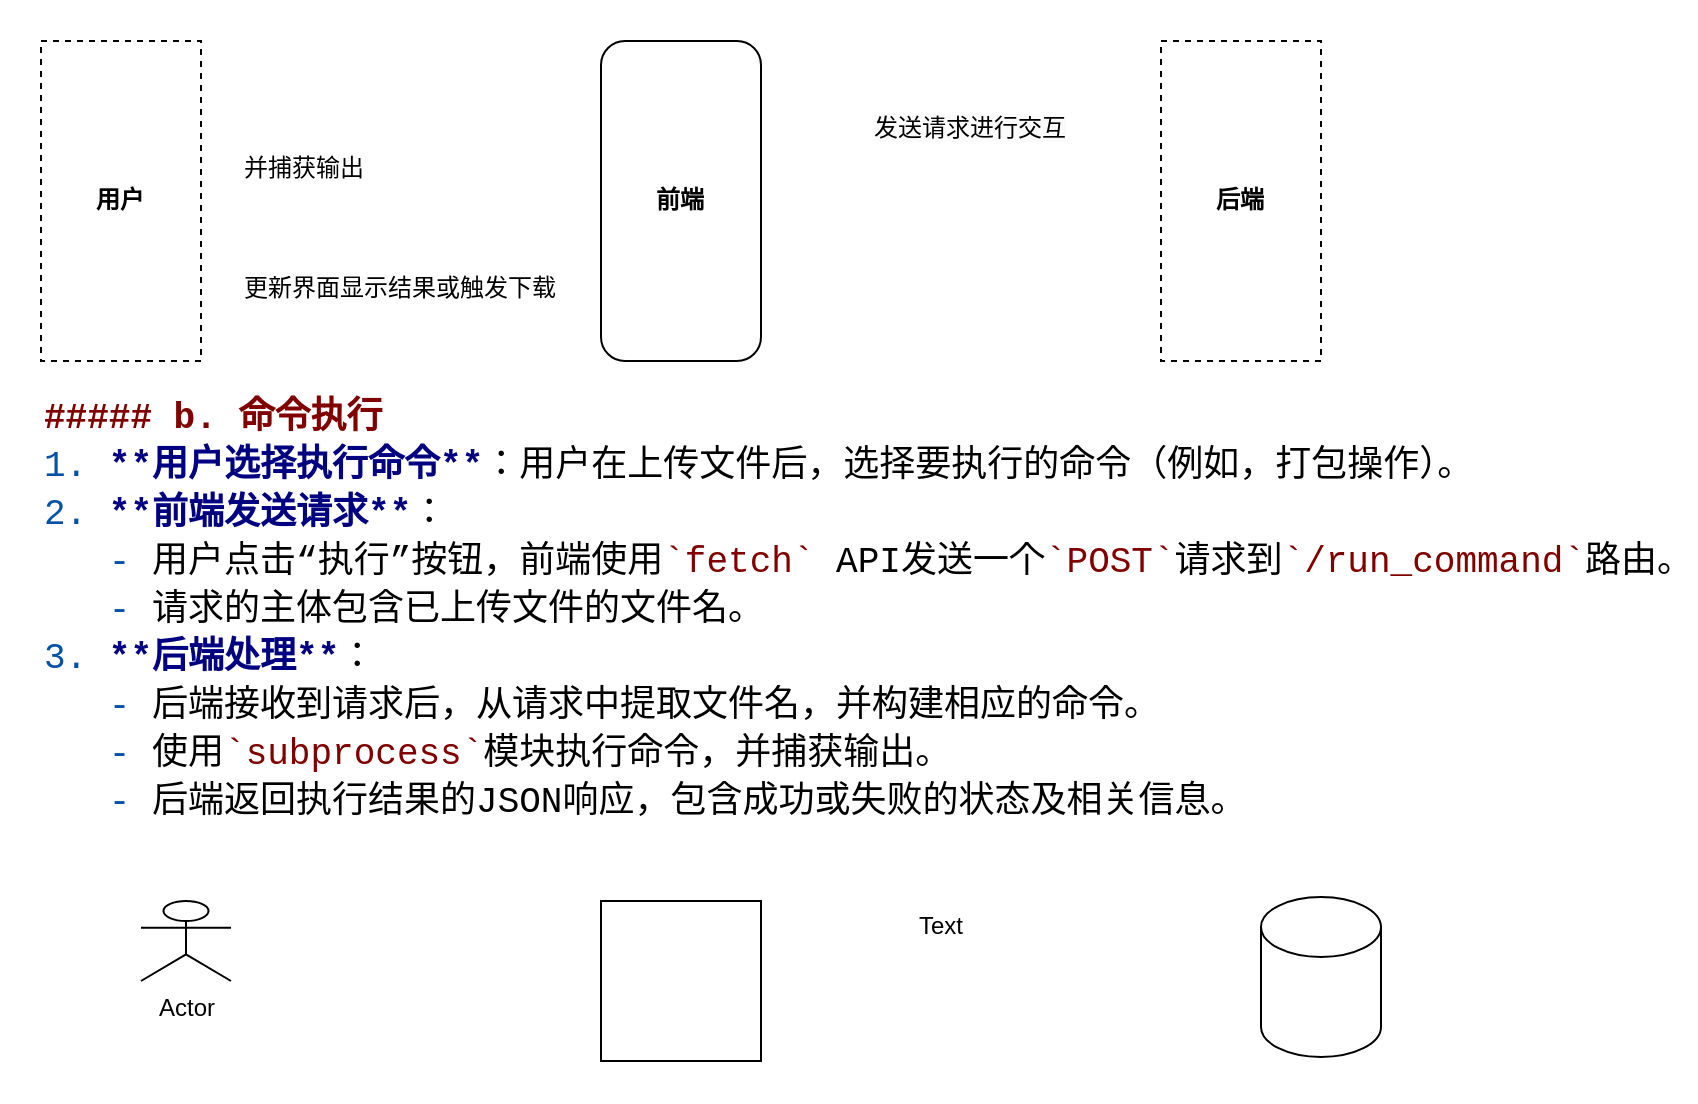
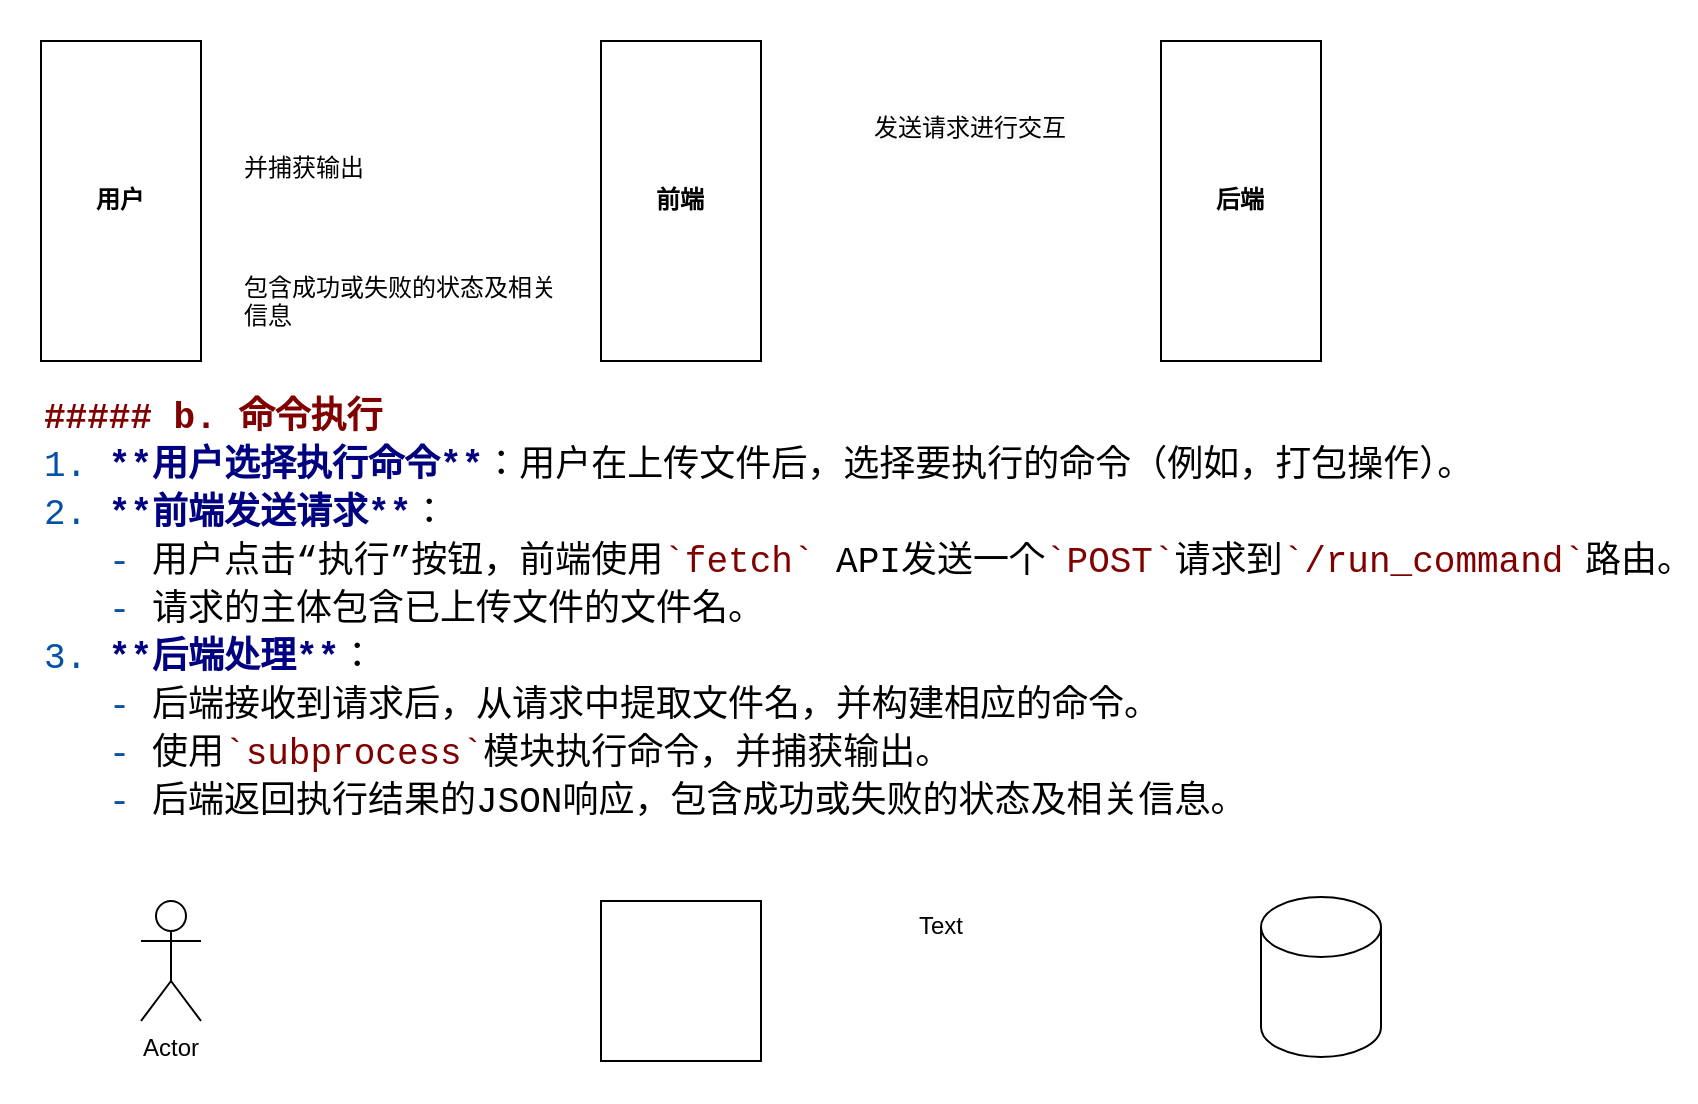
node "用户": style dashed -> solid
node "前端": shape rounded rectangle -> rectangle
node "后端": style dashed -> solid
node "更新界面显示结果或触发下载": label "更新界面显示结果或触发下载" -> "包含成功或失败的状态及相关信息"
node "Actor": size 90x80 -> 60x120
